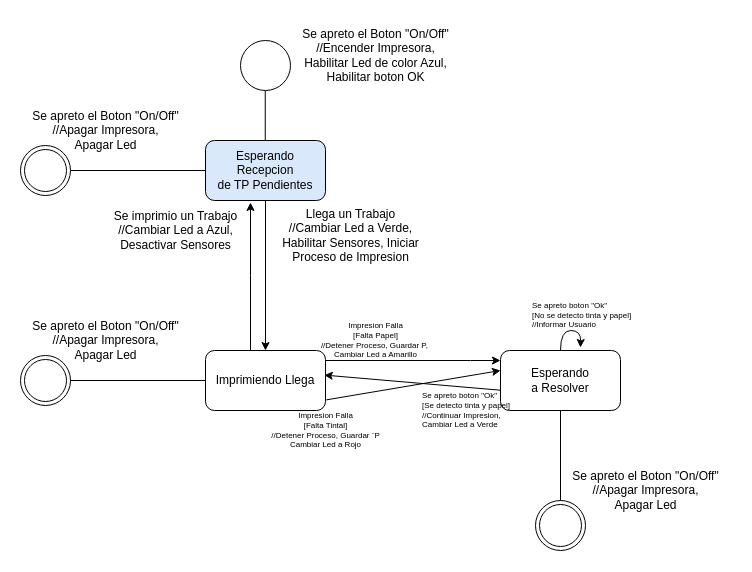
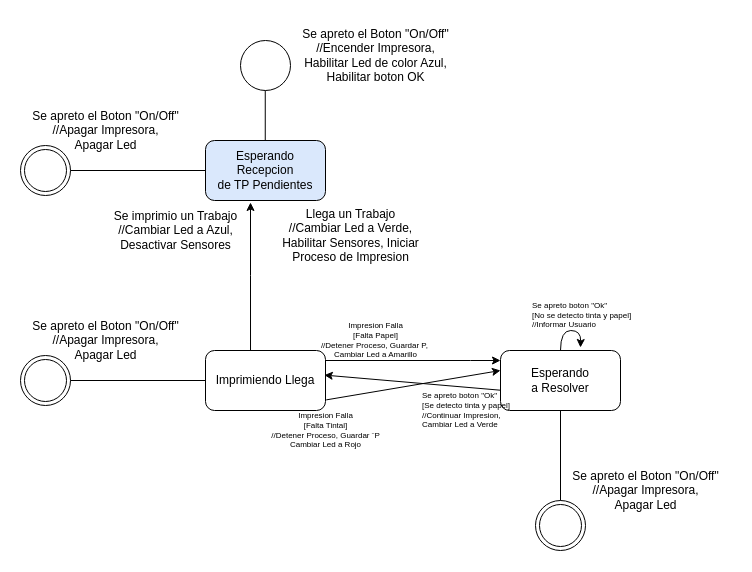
edge "Esperando Recepcion de TP Pendientes" -> "Imprimiendo Llega": removed
